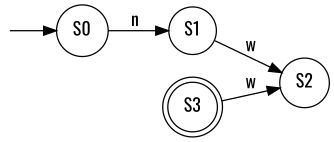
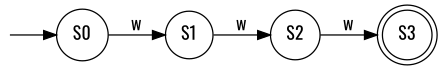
edge "S0" -> "S1": label "n" -> "w"
edge "S3" -> "S2": reversed
